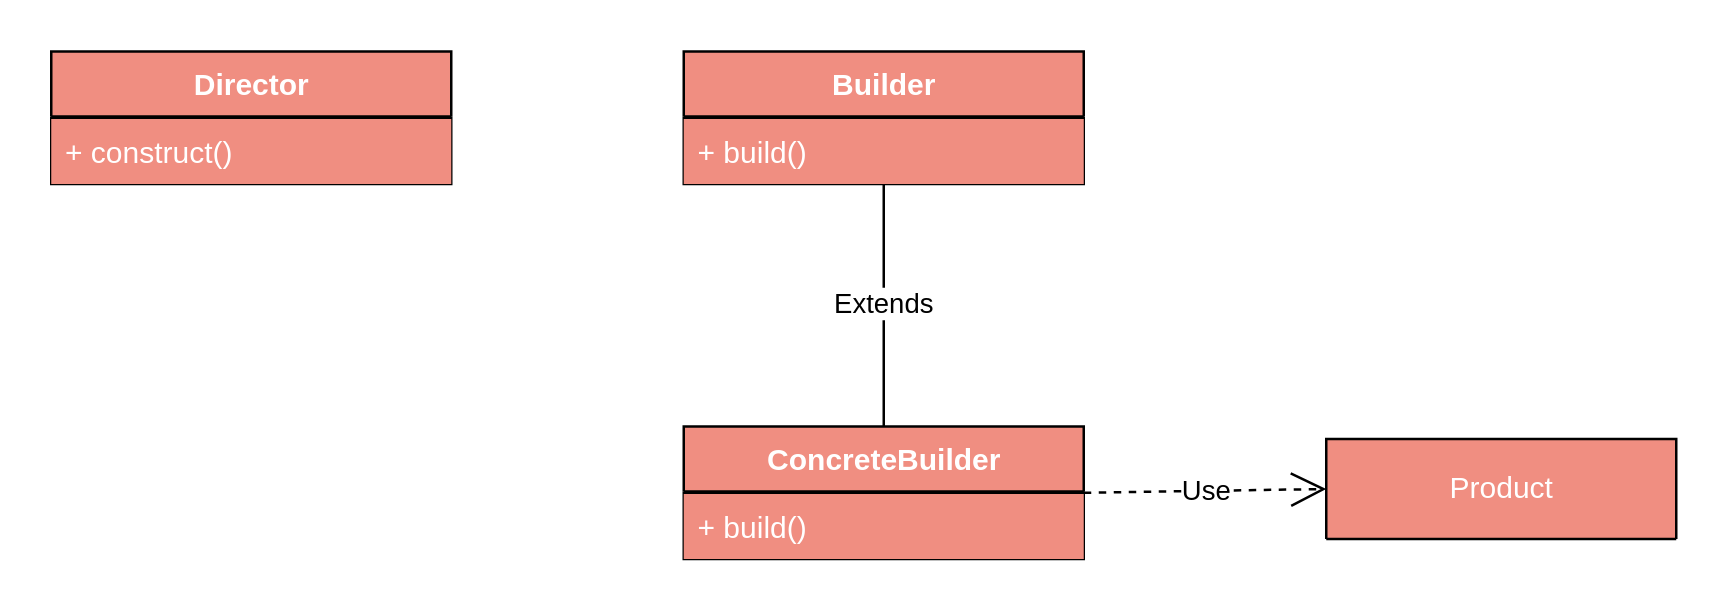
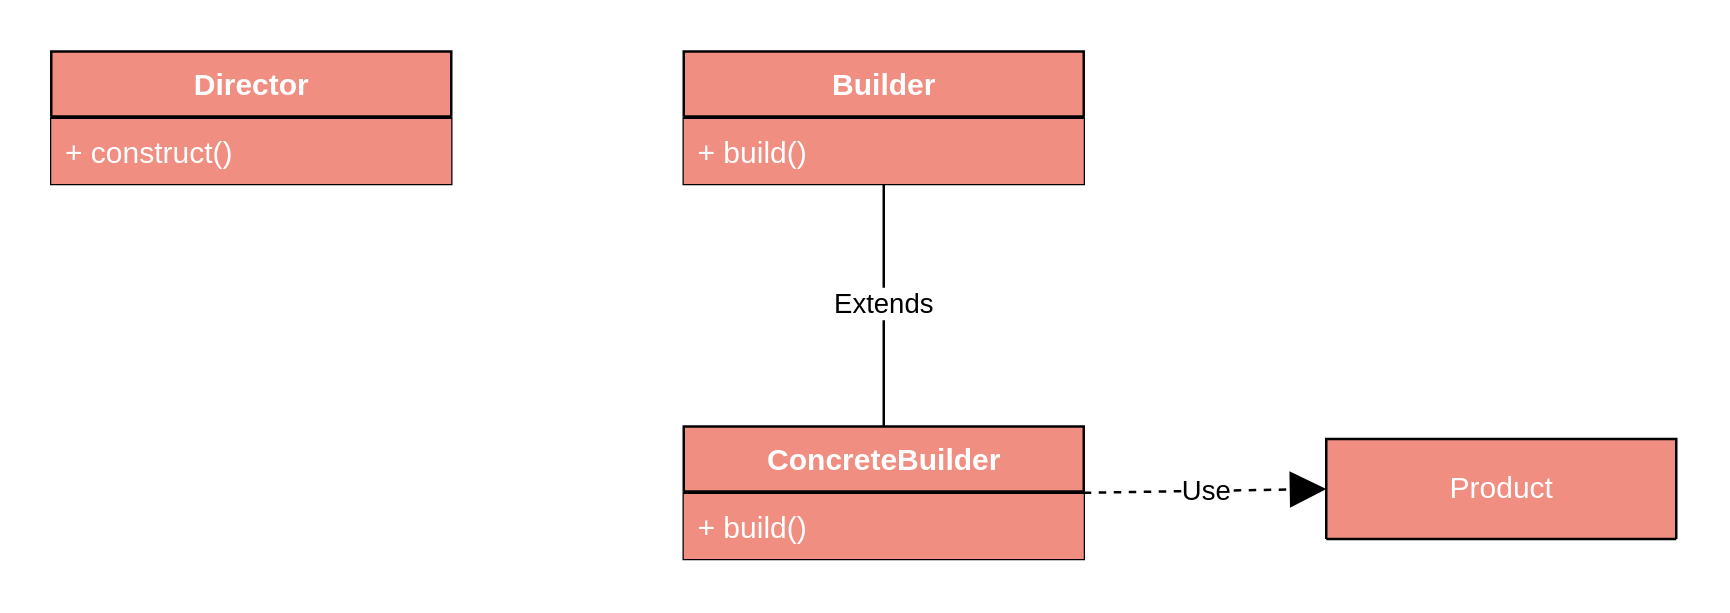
edge "ConcreteBuilder" -> "Product": arrowhead open -> block
